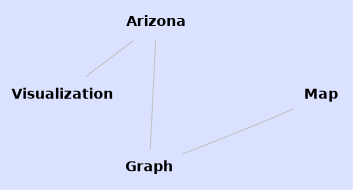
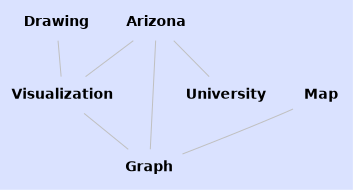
node "Drawing": added
node "University": added
edge "Visualization" -- "Graph": added
